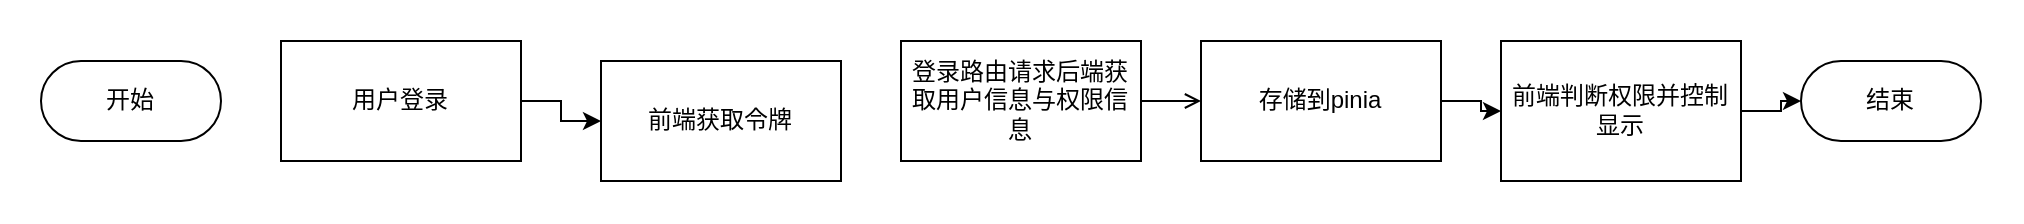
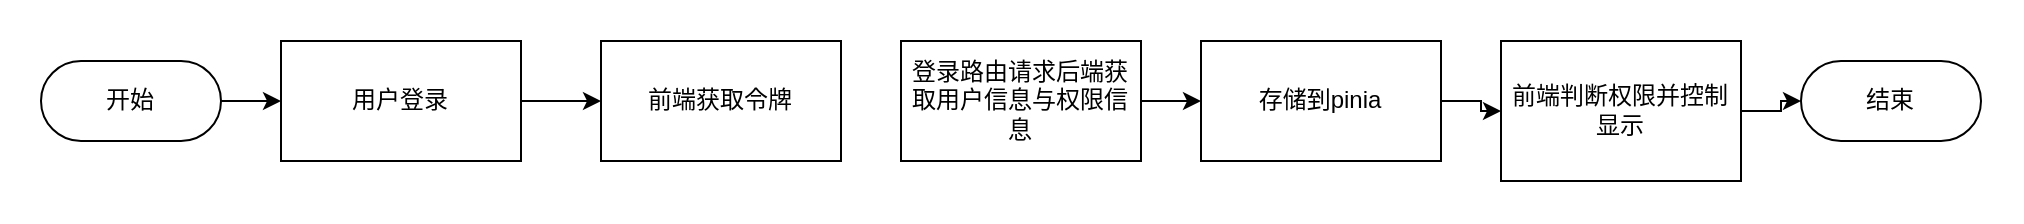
edge "开始" -> "用户登录": added
edge "登录路由请求后端获取用户信息与权限信息" -> "存储到pinia": arrowhead open -> classic
node "前端获取令牌": moved (721, 121) -> (721, 101)
